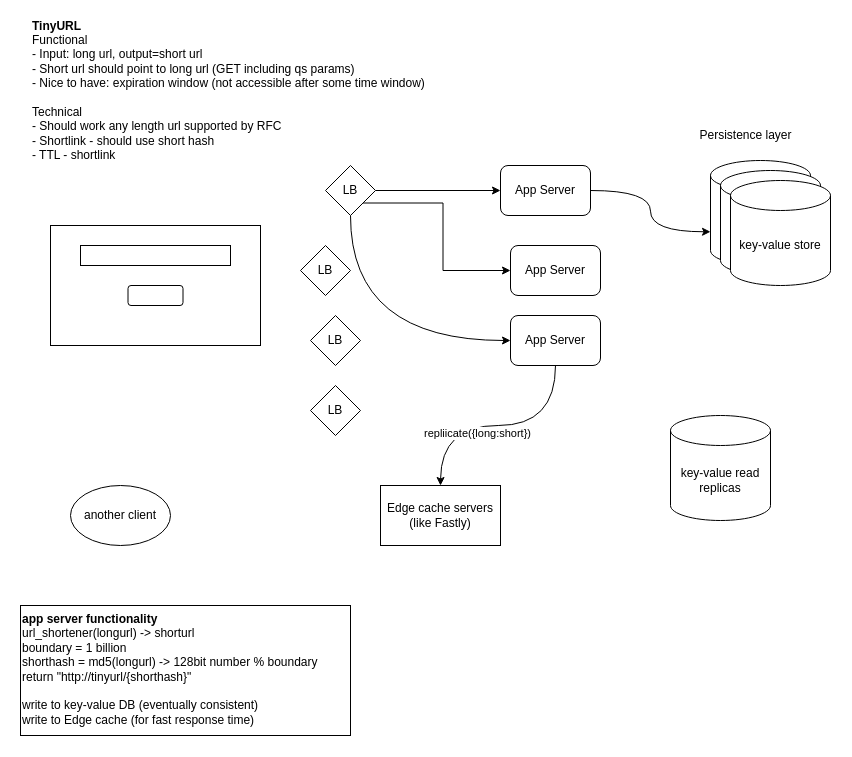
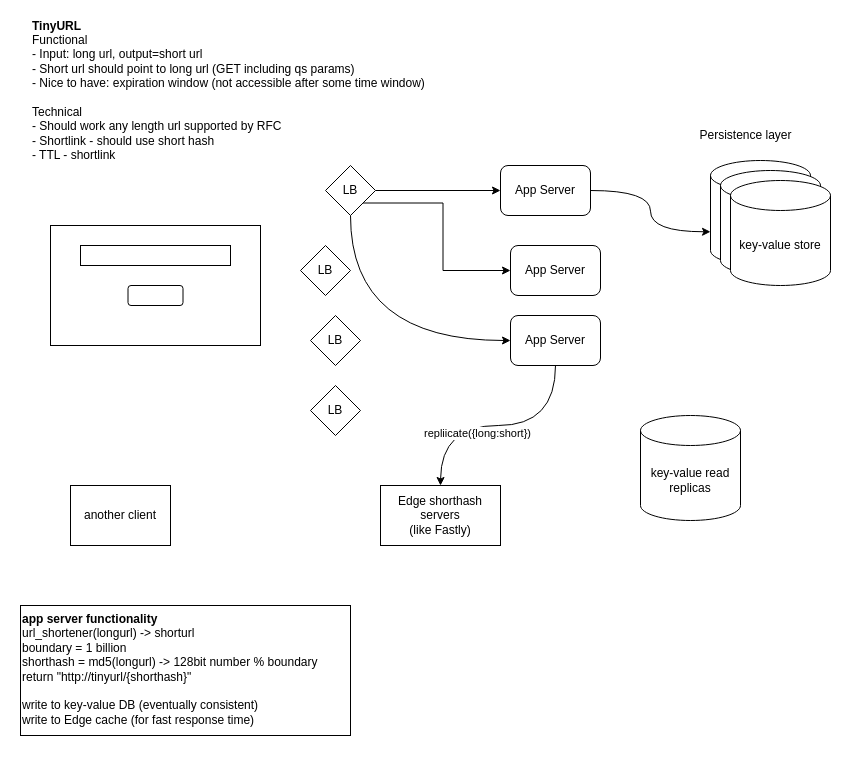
node "key-value read replicas": moved (721, 468) -> (691, 468)
node "another client": shape ellipse -> rectangle
node "Edge cache servers (like Fastly)": label "Edge cache servers (like Fastly)" -> "Edge shorthash servers (like Fastly)"
